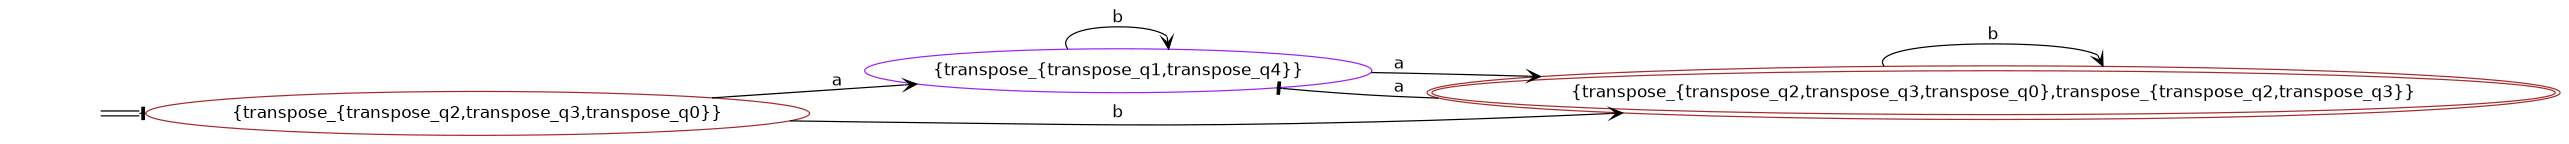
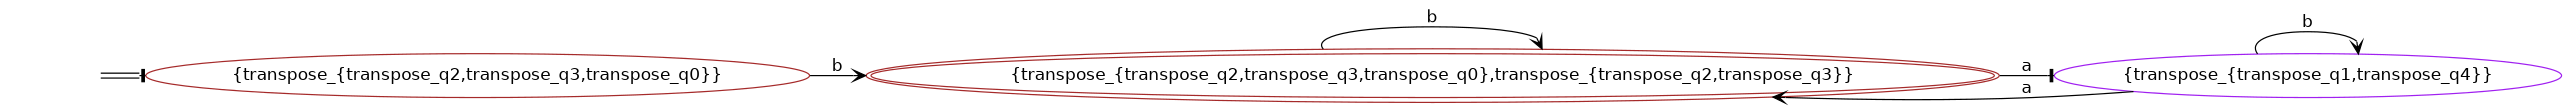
edge "{transpose_{transpose_q2,transpose_q3,transpose_q0}}" -> "{transpose_{transpose_q1,transpose_q4}}": removed, label "a"
